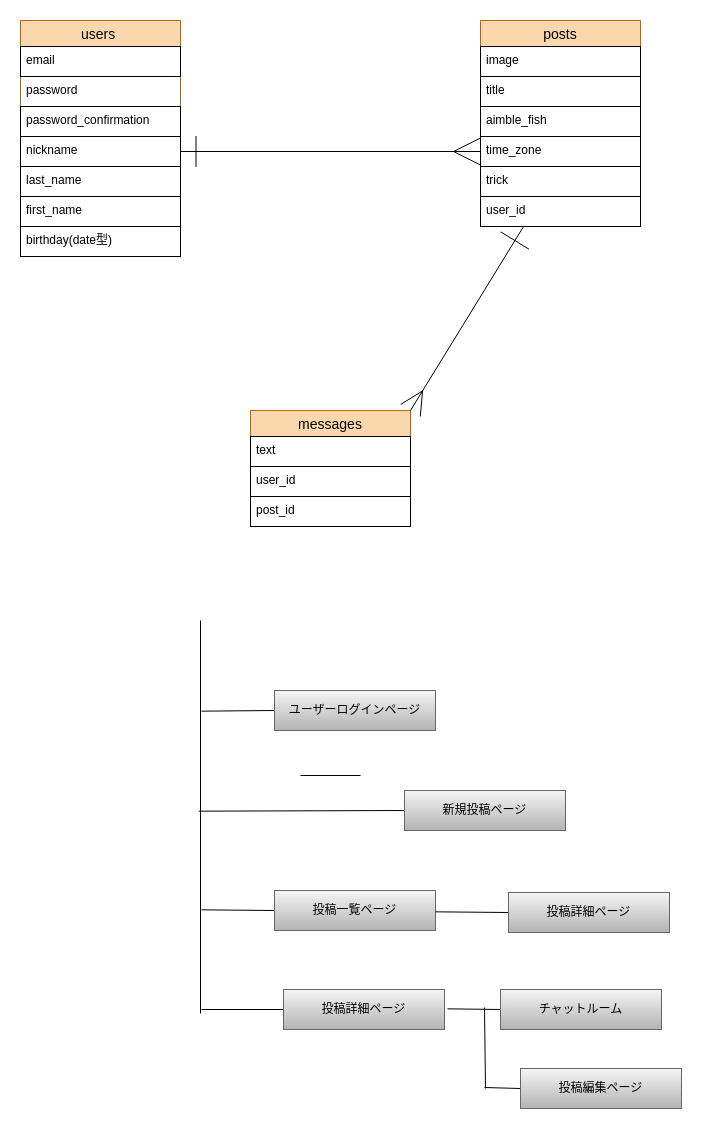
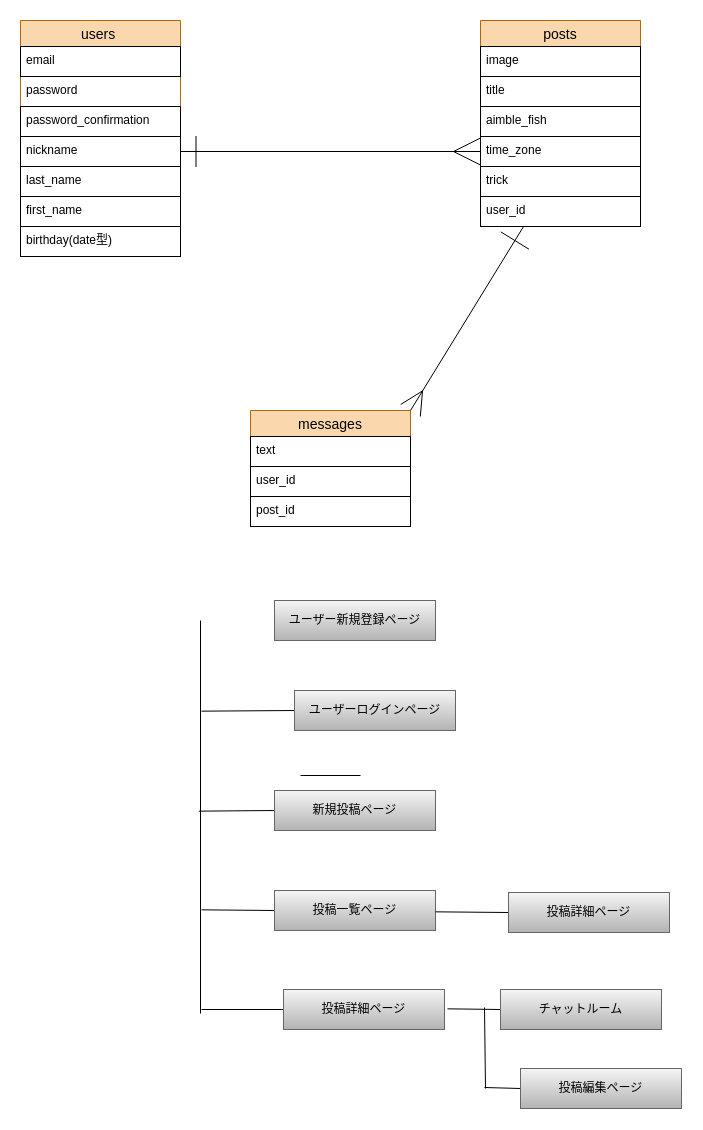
node "ユーザー新規登録ページ": added
node "ユーザーログインページ": moved (355, 711) -> (375, 711)
node "新規投稿ページ": moved (485, 811) -> (355, 811)
